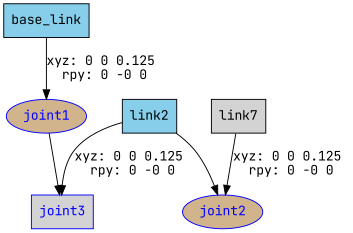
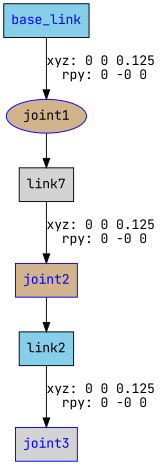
node "base_link": fontcolor black -> blue
node "joint1": fontcolor blue -> black
edge "link2" -> "joint2": reversed
edge "joint1" -> "joint3": now "joint1" -> "link7"
node "joint2": shape ellipse -> box
